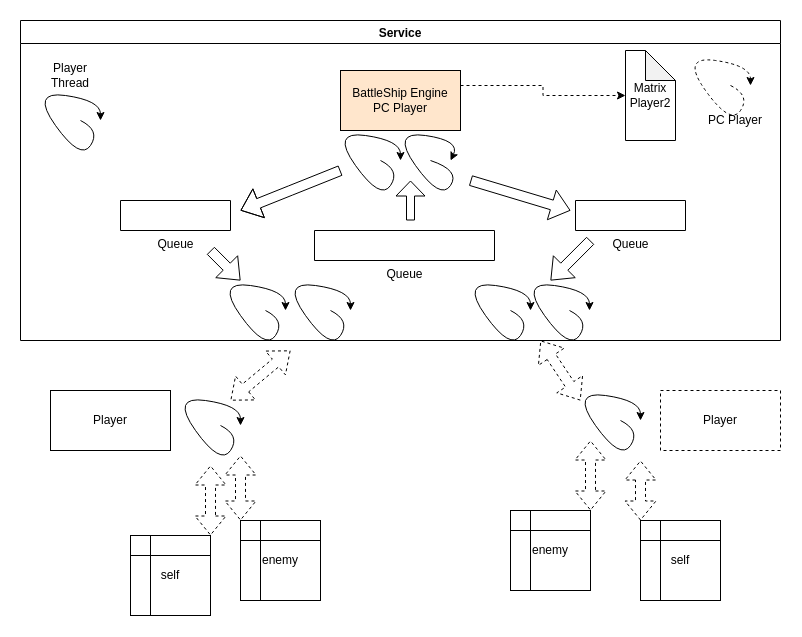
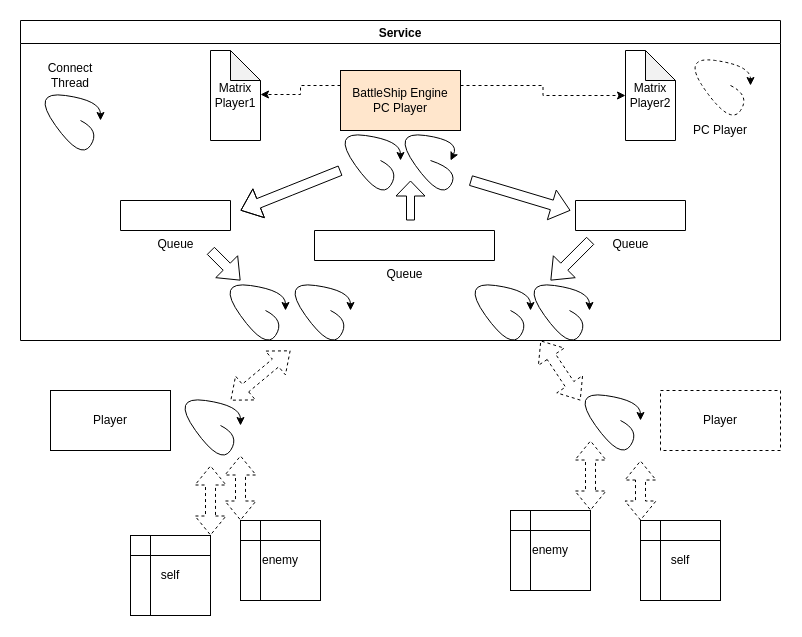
node "Player Thread": label "Player Thread" -> "Connect Thread"
edge "BattleShip Engine PC Player" -> "Matrix Player1": added
node "Matrix Player1": added
node "PC Player": moved (736, 121) -> (721, 131)
